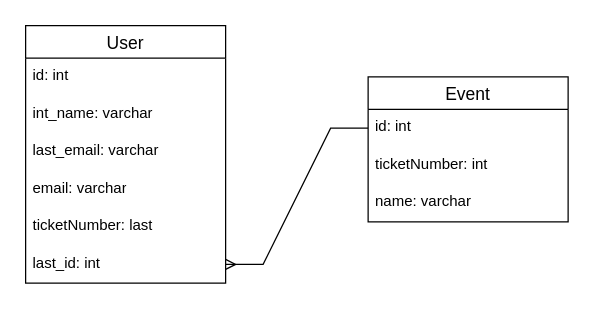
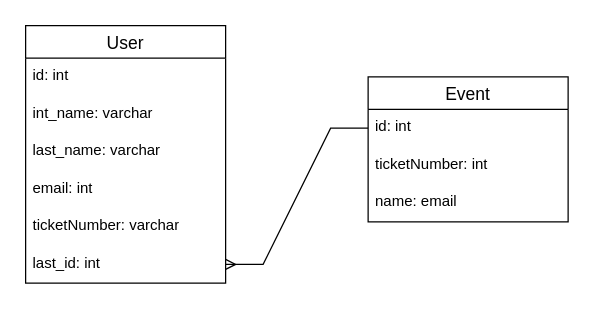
node "last_email: varchar": label "last_email: varchar" -> "last_name: varchar"
node "email: varchar": label "email: varchar" -> "email: int"
node "name: varchar": label "name: varchar" -> "name: email"
node "ticketNumber: last": label "ticketNumber: last" -> "ticketNumber: varchar"
